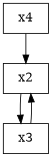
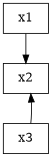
node "x4": label "x4" -> "x1"
edge "x2" -> "x3": removed
